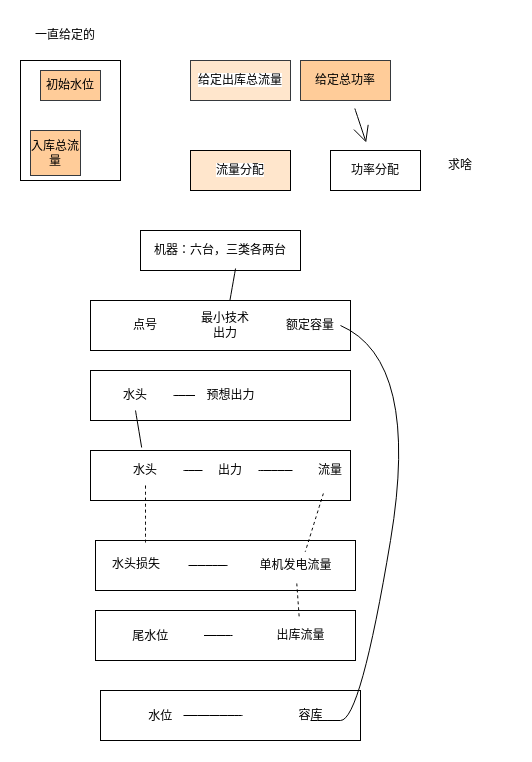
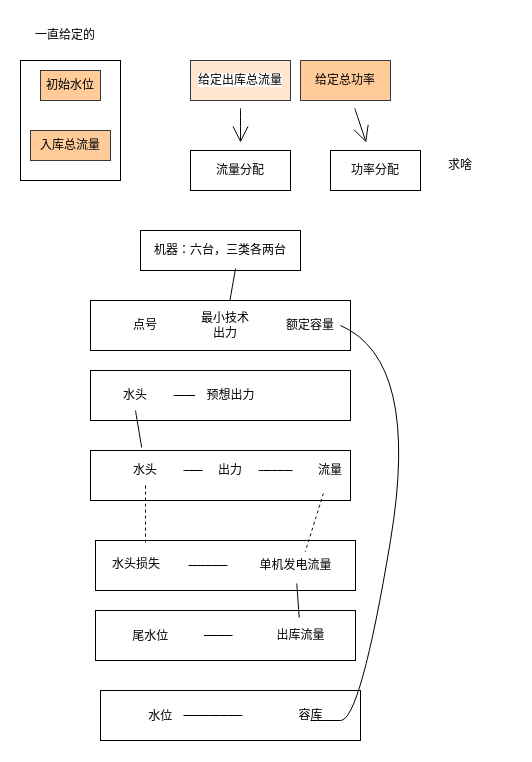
edge "给定出库总流量" -> "流量分配": added
node "入库总流量": size 50x45 -> 80x30
node "流量分配": fillcolor #ffe6cc -> #ffffff
edge "单机发电流量" -- "出库流量": style dashed -> solid
